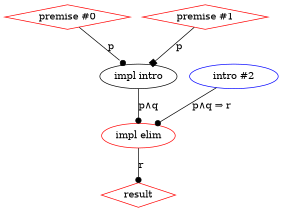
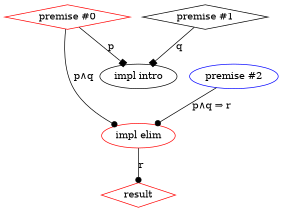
node "premise #1": color red -> black
edge "premise #0" -> "impl intro": arrowhead dot -> box
edge "premise #1" -> "impl intro": label "p" -> "q"
node "intro #2": label "intro #2" -> "premise #2"
edge "impl intro" -> "impl elim": now "premise #0" -> "impl elim"
